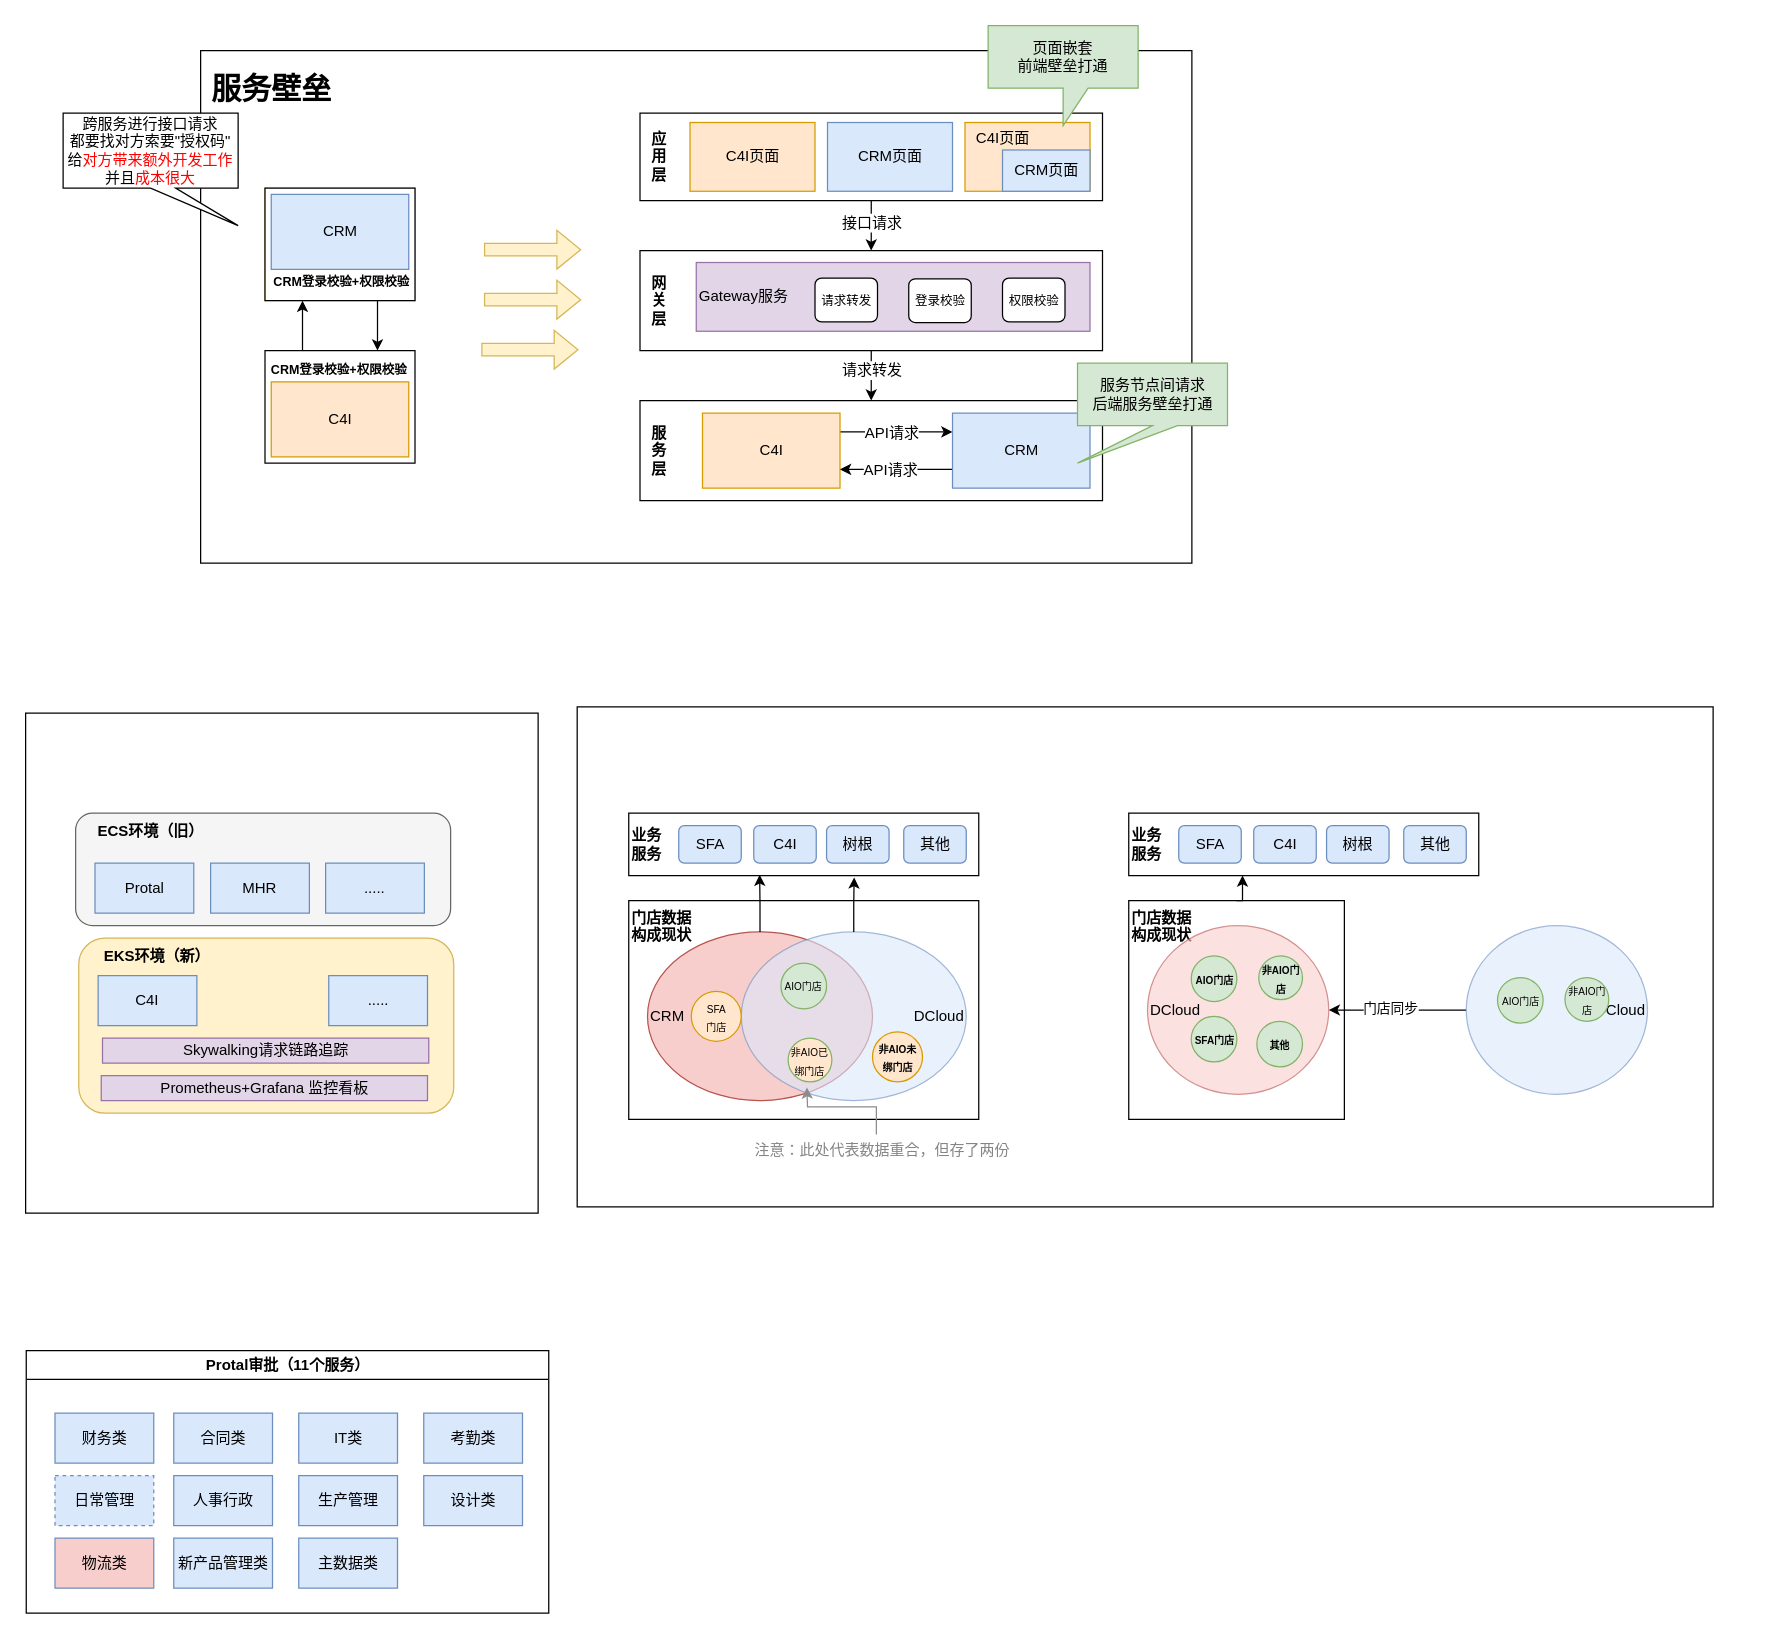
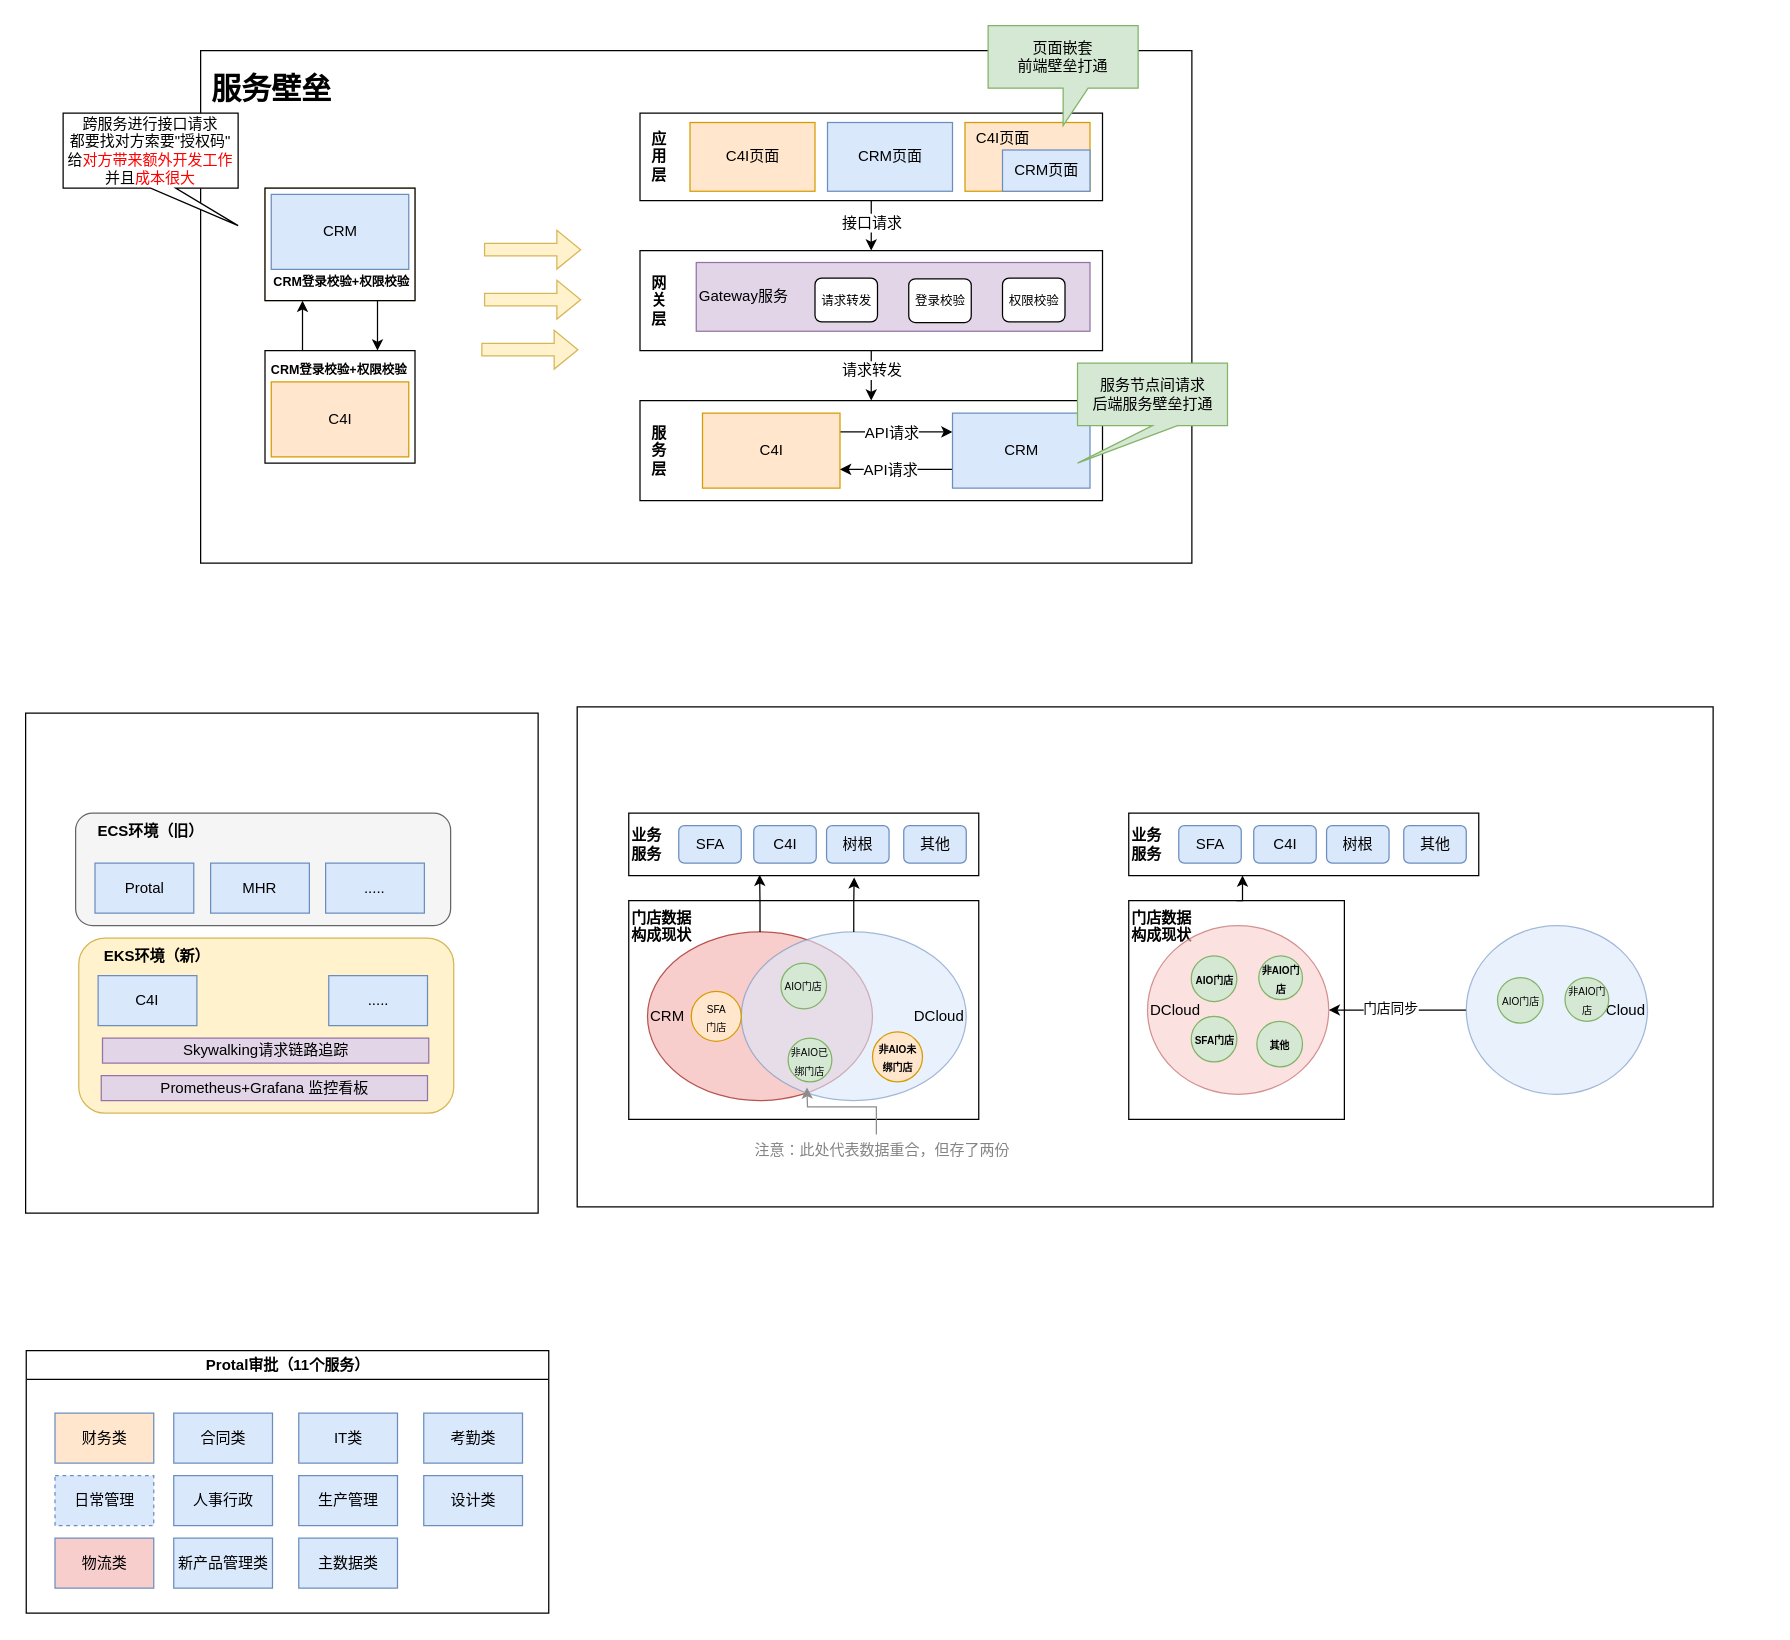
node "非AIO已绑门店": fillcolor #ffe6cc -> #d5e8d4
node "财务类": fillcolor #dae8fc -> #ffe6cc
